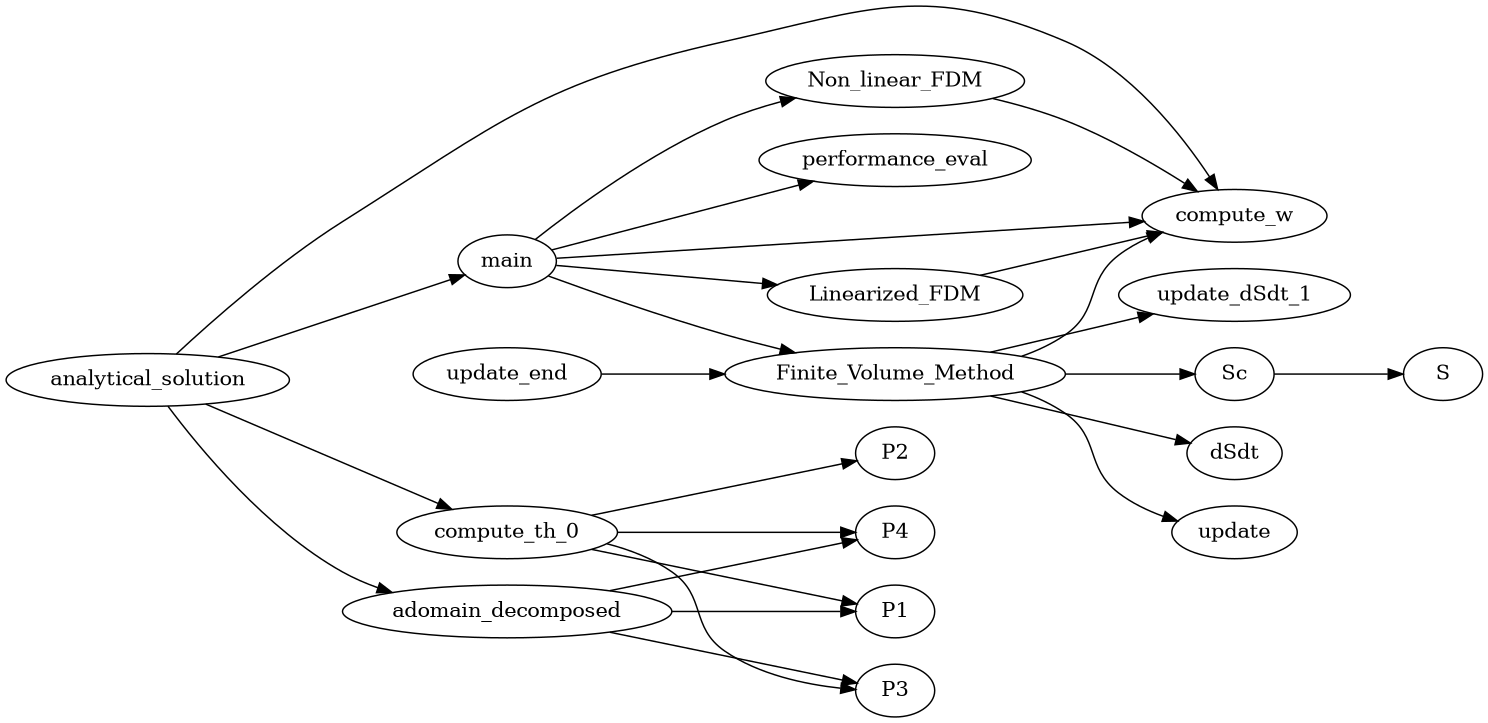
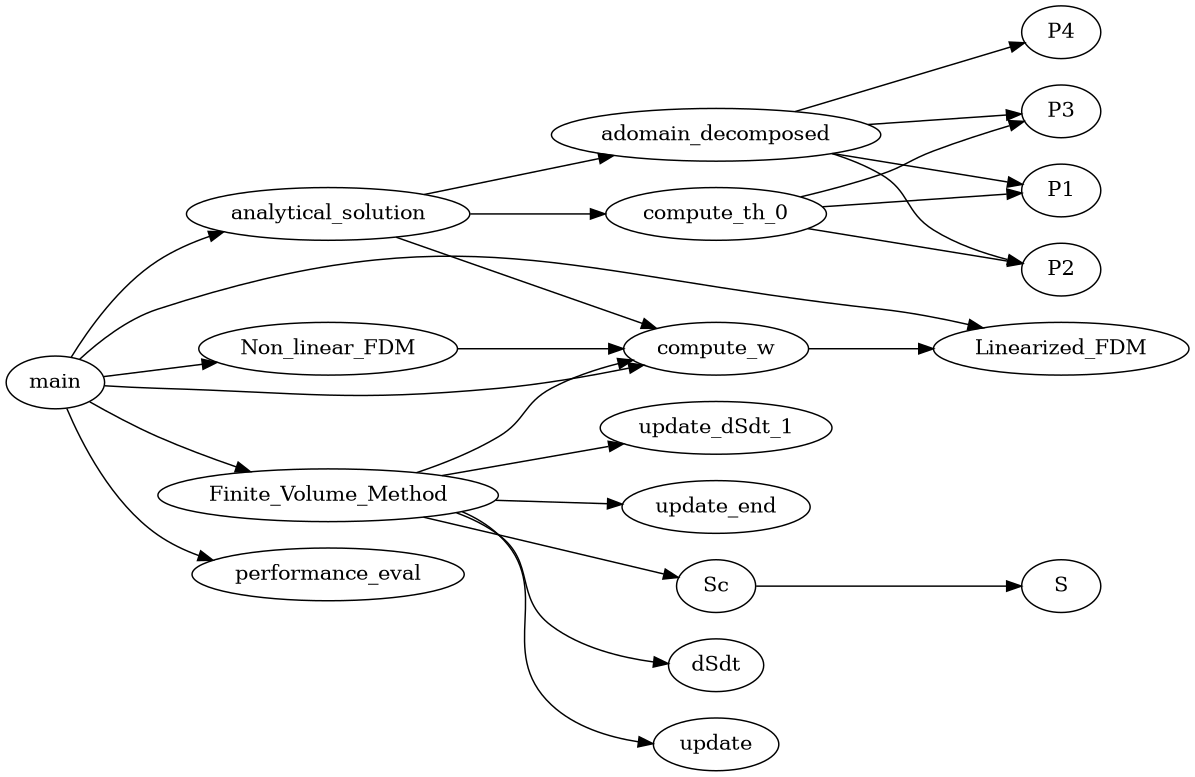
edge "adomain_decomposed" -> "P2": added
edge "Linearized_FDM" -> "compute_w": reversed
edge "analytical_solution" -> "main": reversed
edge "update_end" -> "Finite_Volume_Method": reversed
edge "compute_th_0" -> "P4": removed
